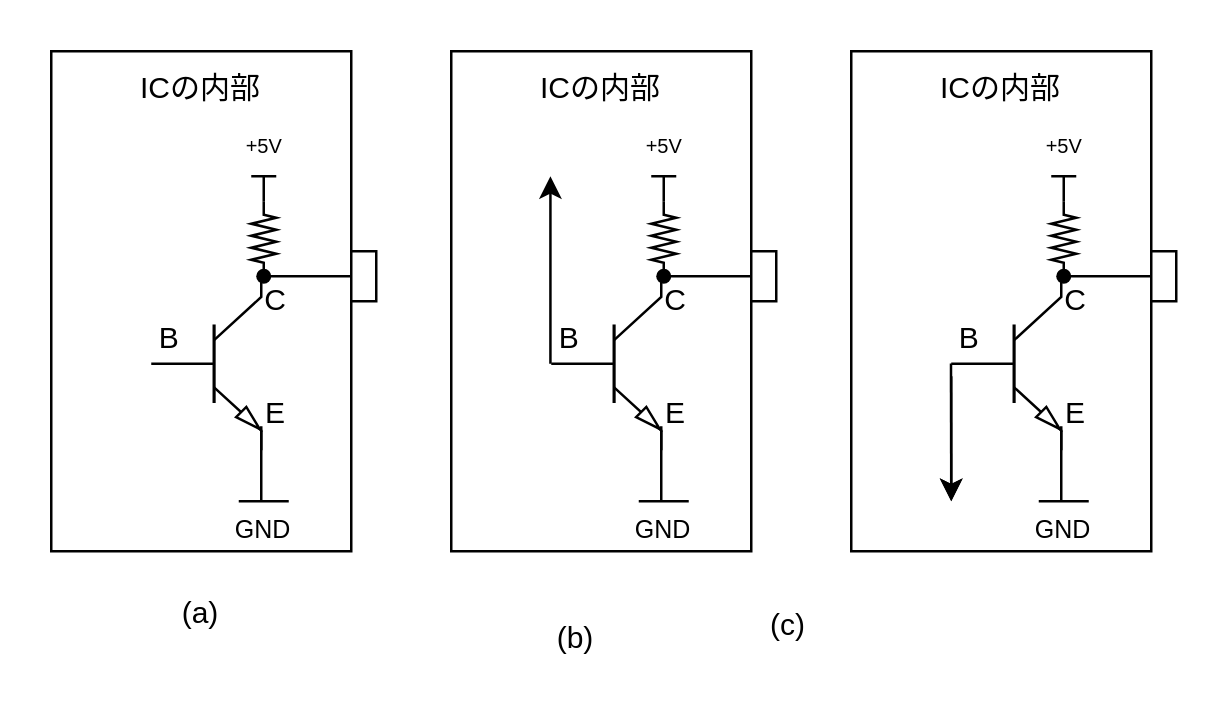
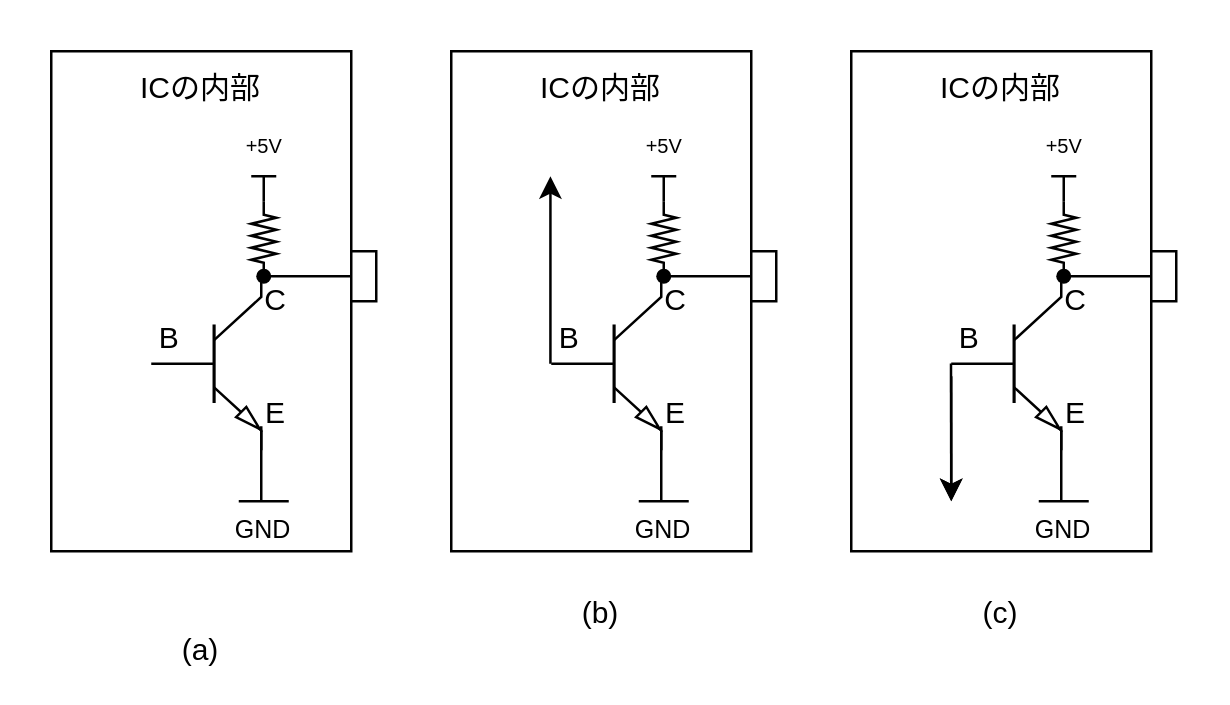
node "(a)": moved (201, 614) -> (201, 651)
node "(c)": moved (789, 626) -> (1001, 614)
node "(b)": moved (576, 639) -> (601, 614)
